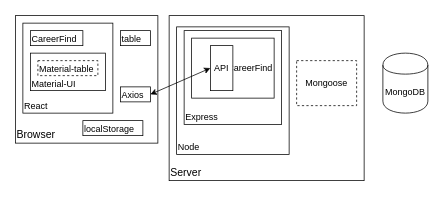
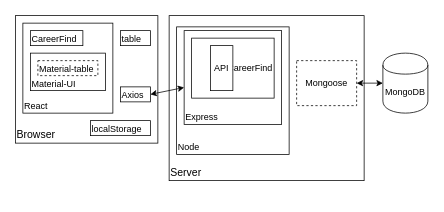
edge "API" -- "Axios": now "Express" -- "Axios"
edge "Mongoose" -- "MongoDB": added
node "localStorage": moved (113, 128) -> (120, 128)
